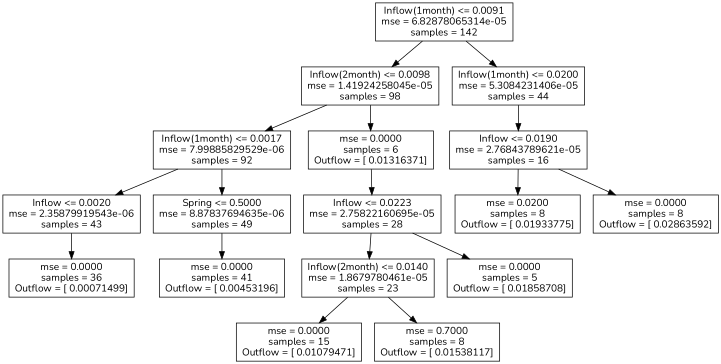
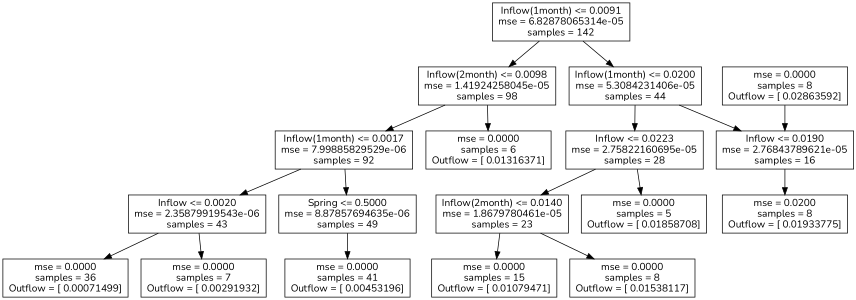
edge "mse = 0.0000 samples = 6 Outflow = [ 0.01316371]" -> "Inflow <= 0.0223 mse = 2.75822160695e-05 samples = 28": now "Inflow(1month) <= 0.0200 mse = 5.3084231406e-05 samples = 44" -> "Inflow <= 0.0223 mse = 2.75822160695e-05 samples = 28"
edge "Inflow <= 0.0190 mse = 2.76843789621e-05 samples = 16" -> "mse = 0.0000 samples = 8 Outflow = [ 0.02863592]": reversed
node "Spring <= 0.5000 mse = 8.87837694635e-06 samples = 49": label "Spring <= 0.5000 mse = 8.87837694635e-06 samples = 49" -> "Spring <= 0.5000 mse = 8.87857694635e-06 samples = 49"
node "mse = 0.0000 samples = 7 Outflow = [ 0.00291932]": added
node "mse = 0.7000 samples = 8 Outflow = [ 0.01538117]": label "mse = 0.7000 samples = 8 Outflow = [ 0.01538117]" -> "mse = 0.0000 samples = 8 Outflow = [ 0.01538117]"
